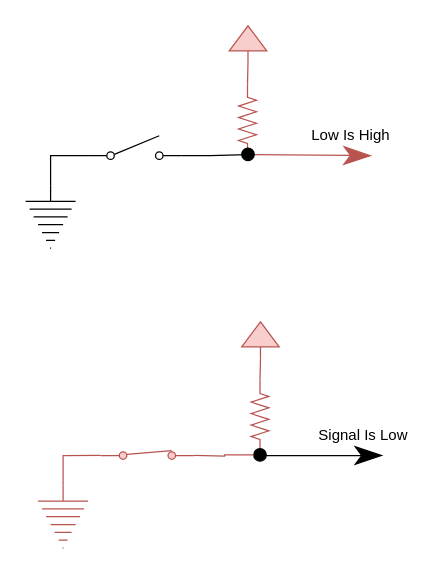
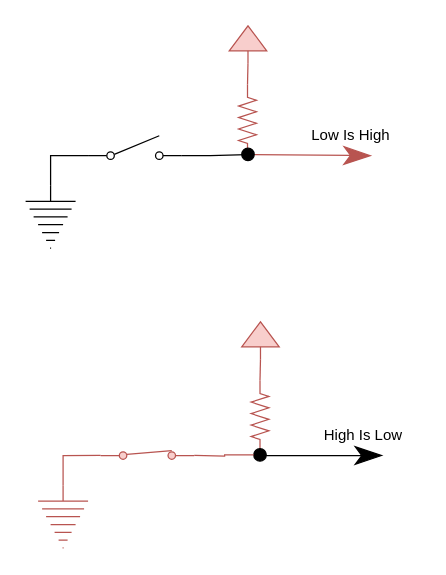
node "Signal Is Low": label "Signal Is Low" -> "High Is Low"
